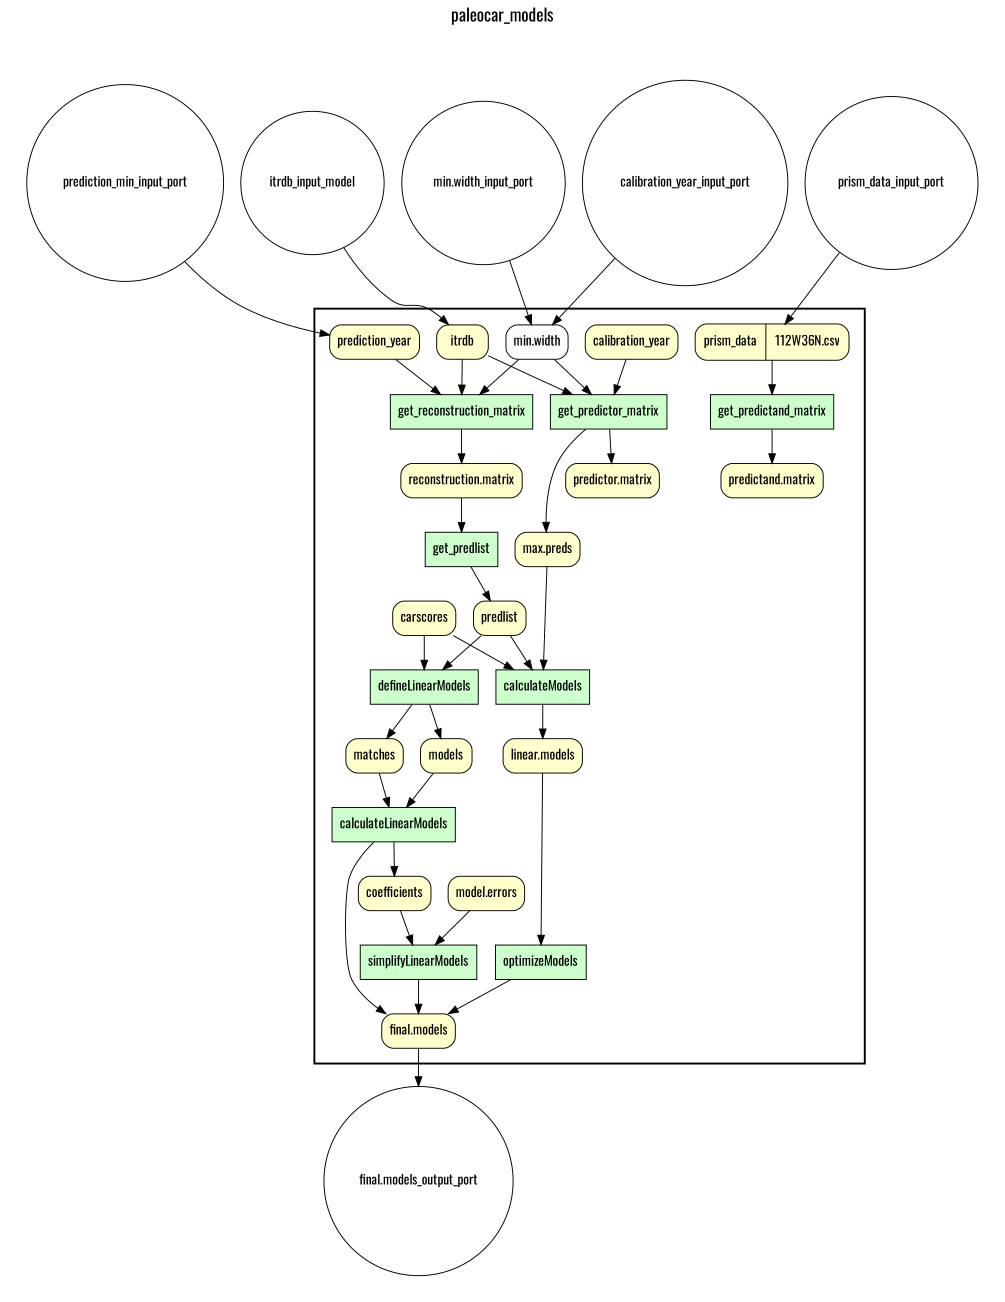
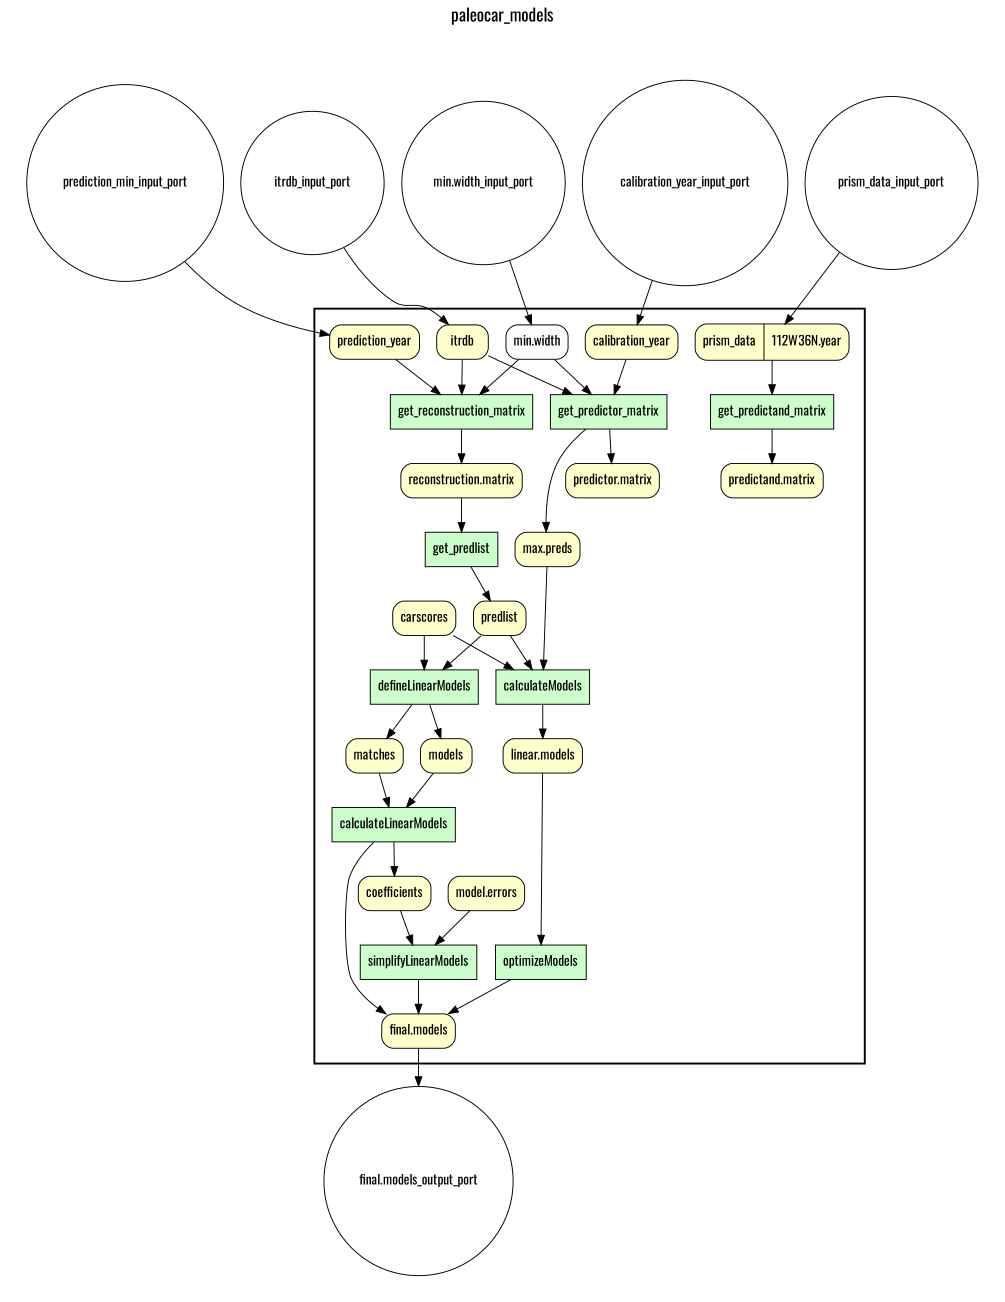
node "itrdb_input_model": label "itrdb_input_model" -> "itrdb_input_port"
edge "calibration_year_input_port" -> "min.width": now "calibration_year_input_port" -> "calibration_year"
node "prism_data": text "112W36N.csv" -> "112W36N.year"
